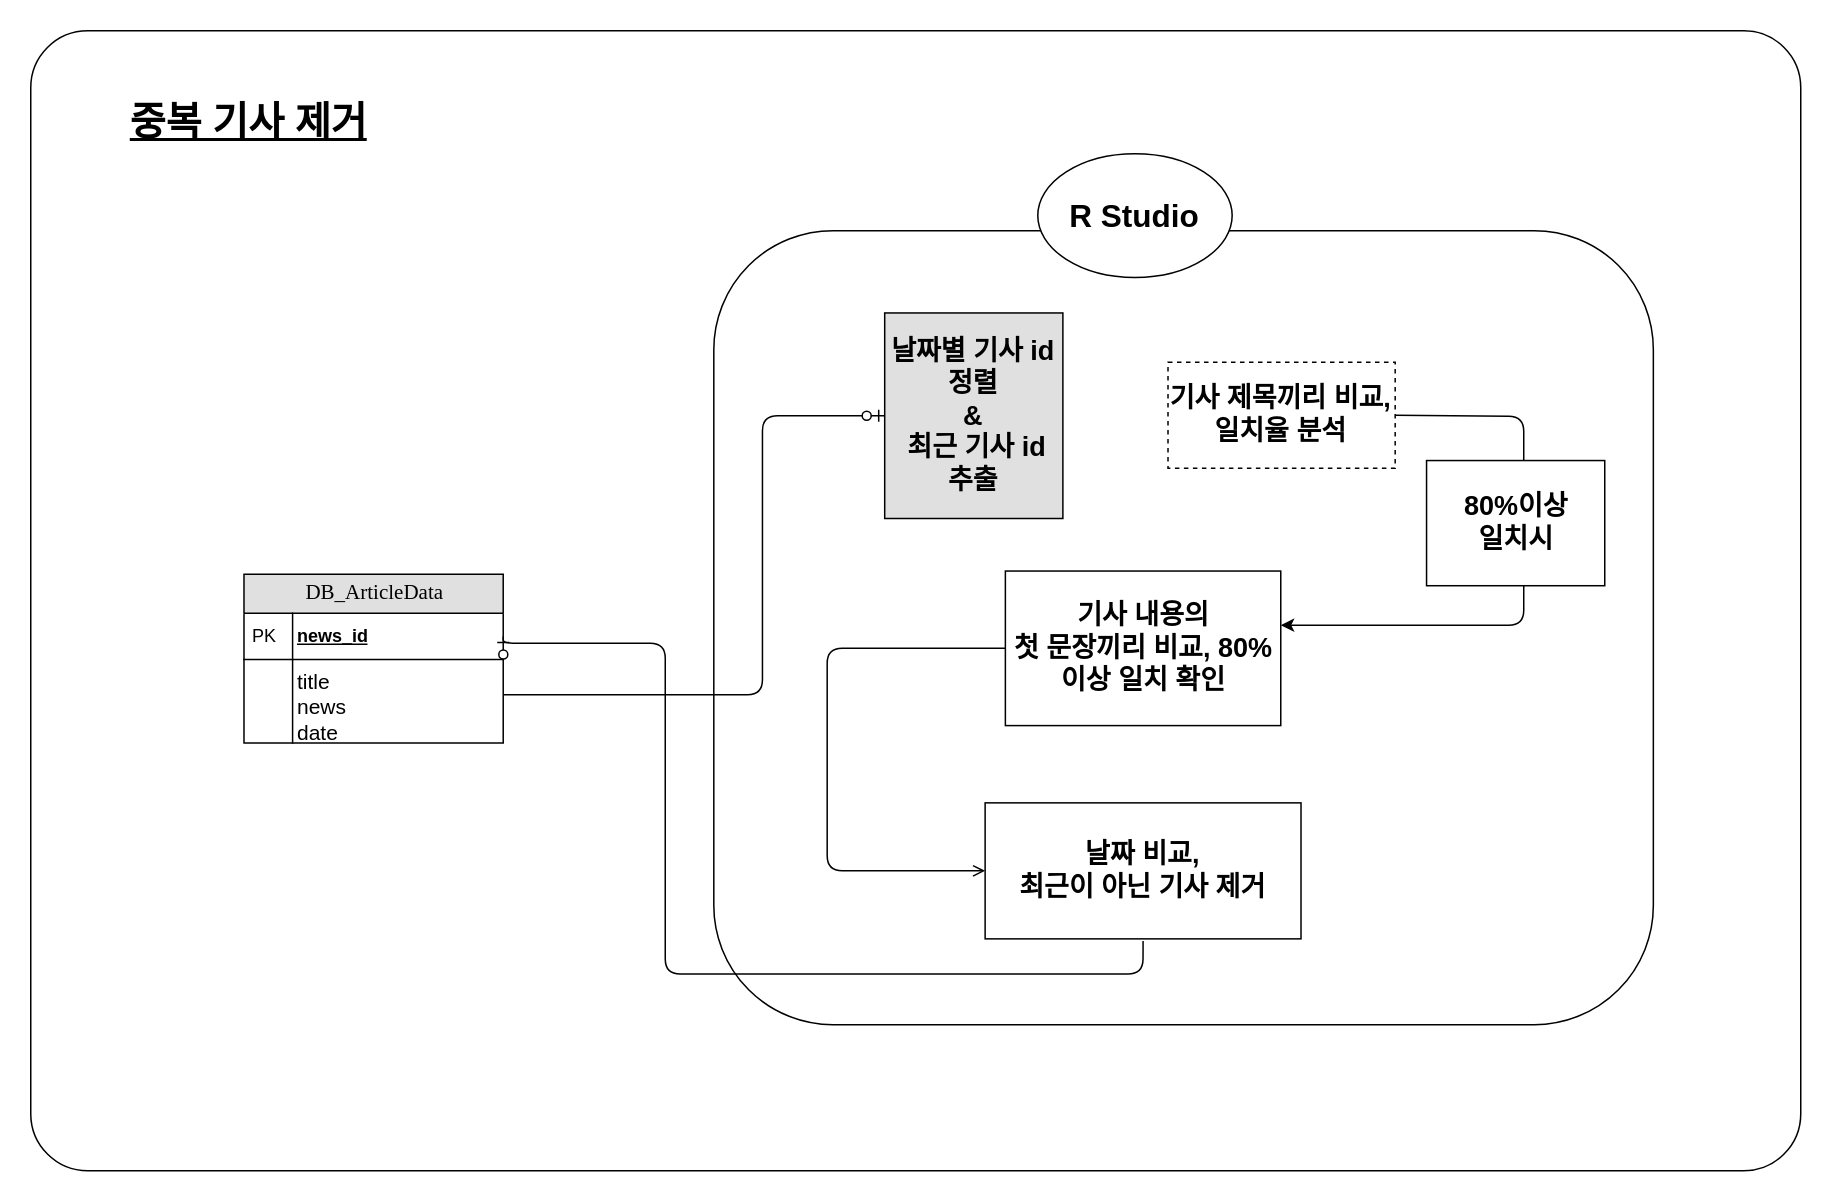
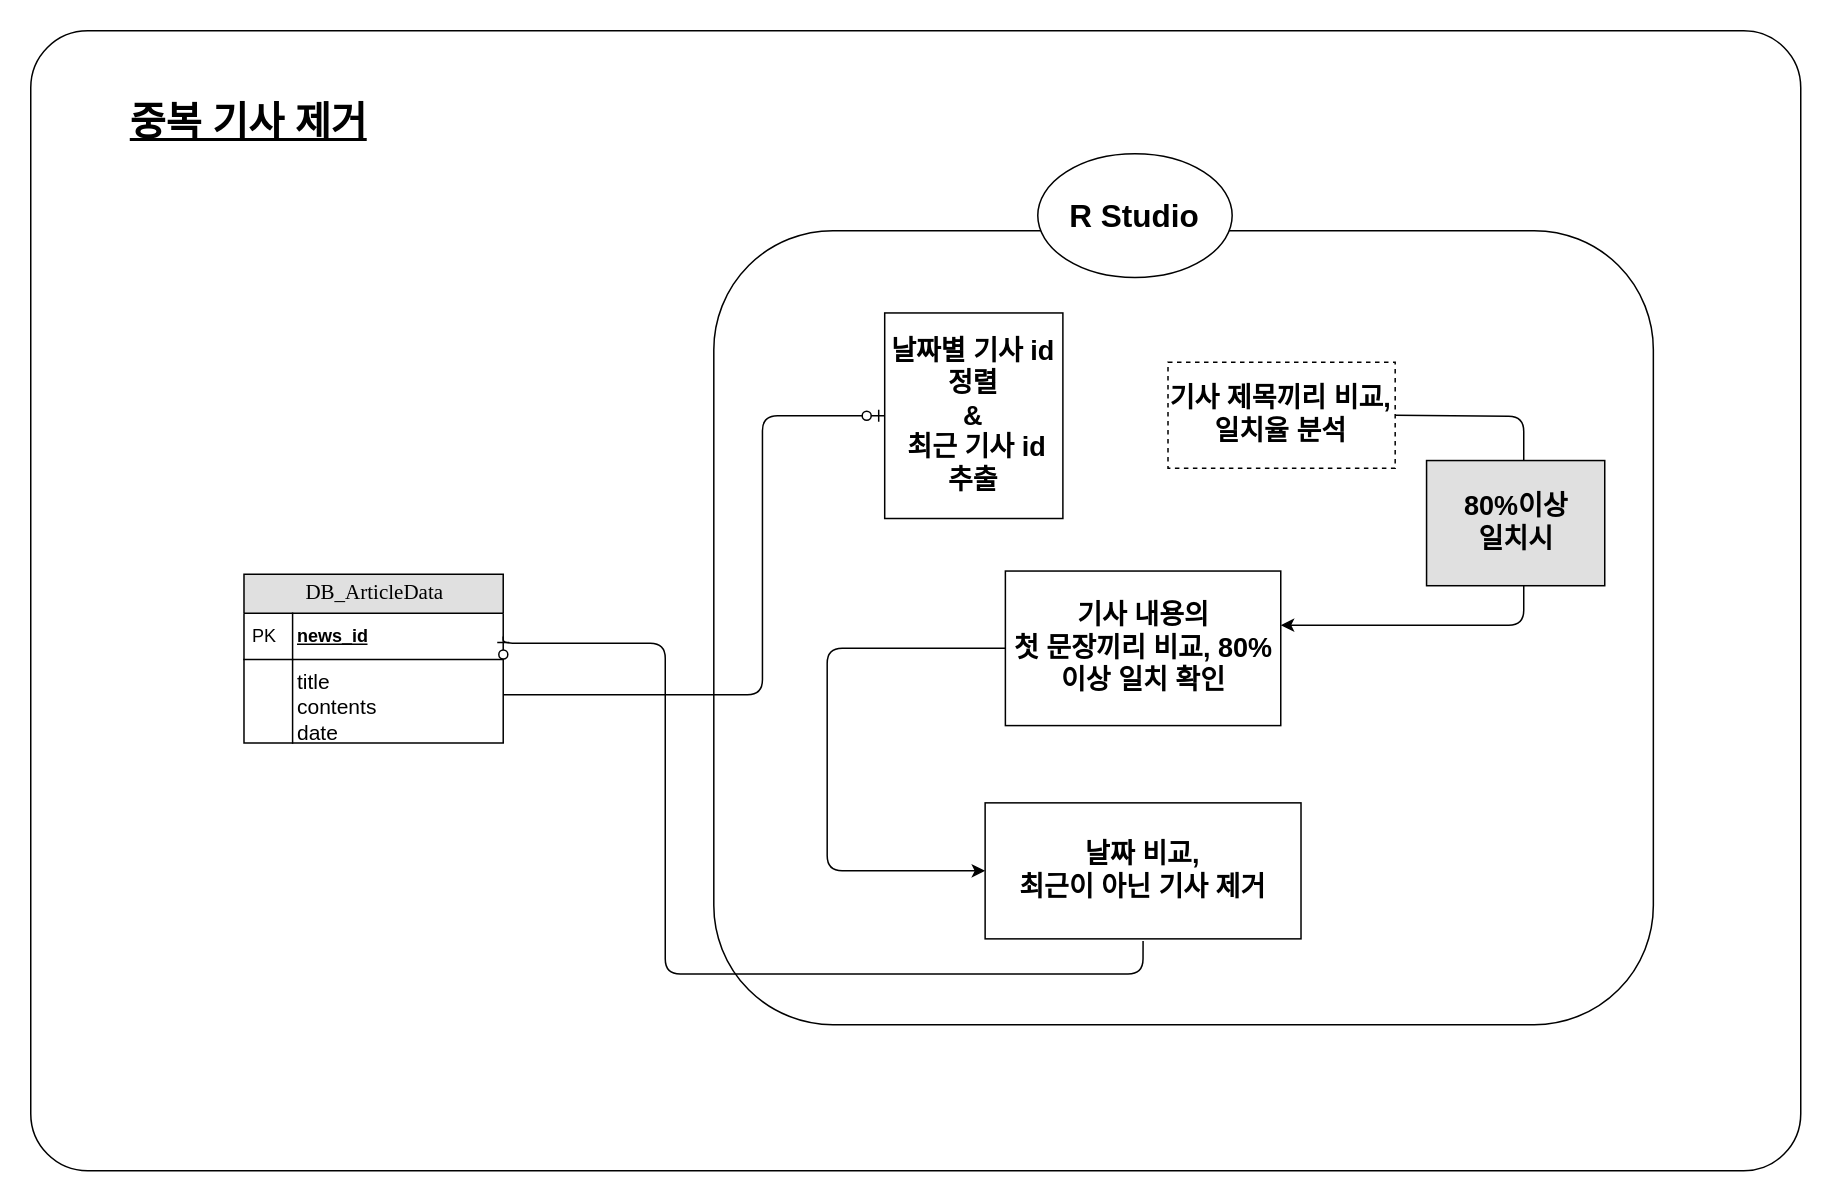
node "날짜별 기사 id 정렬 & 최근 기사 id 추출": fillcolor #e0e0e0 -> #ffffff
node "80%이상 일치시": fillcolor #ffffff -> #e0e0e0
node "title news date": label "title news date" -> "title contents date"
edge "기사 내용의 첫 문장끼리 비교, 80%이상 일치 확인" -> "날짜 비교, 최근이 아닌 기사 제거": arrowhead open -> classic
